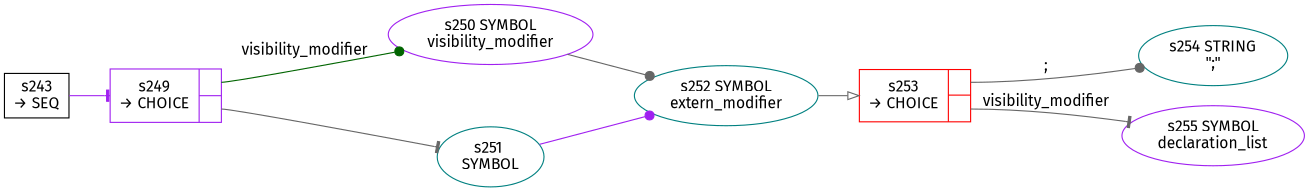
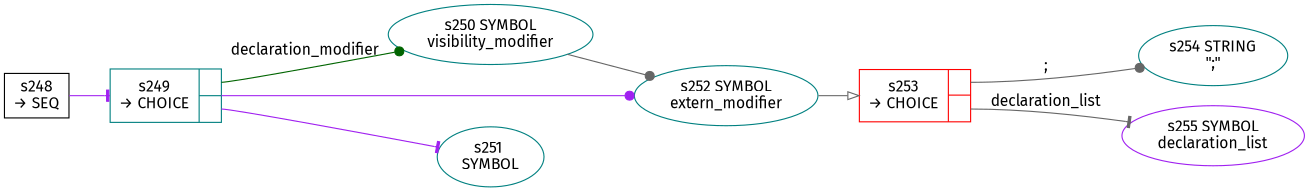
node "s250 SYMBOL visibility_modifier": color purple -> teal
edge "s249" -> "s250 SYMBOL visibility_modifier": label "visibility_modifier" -> "declaration_modifier"
node "s243 → SEQ": label "s243 → SEQ" -> "s248 → SEQ"
node "s249": color purple -> teal
edge "s253" -> "s255 SYMBOL declaration_list": label "visibility_modifier" -> "declaration_list"
edge "s249" -> "s251 SYMBOL": color gray40 -> purple
edge "s251 SYMBOL" -> "s252 SYMBOL extern_modifier": now "s249" -> "s252 SYMBOL extern_modifier"
